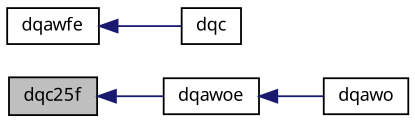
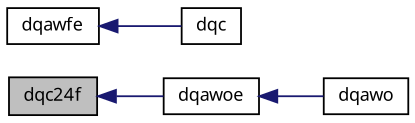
node "dqc25f": label "dqc25f" -> "dqc24f"
